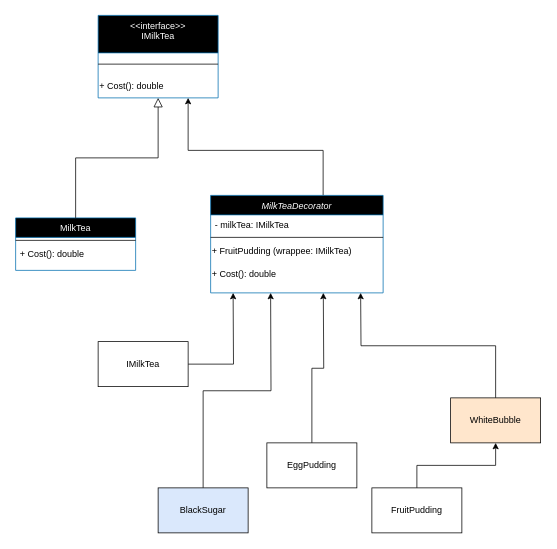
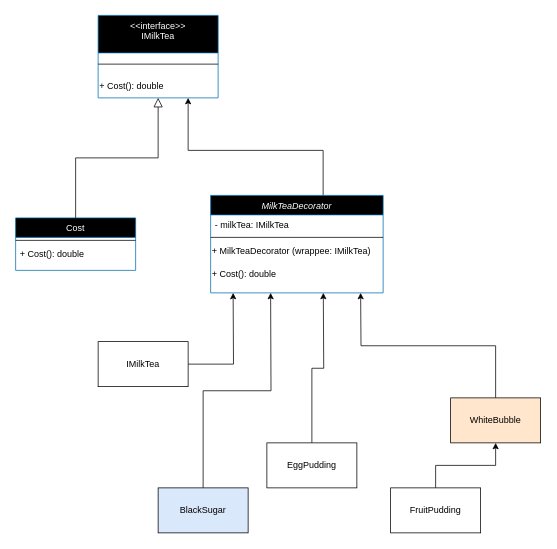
node "MilkTea": label "MilkTea" -> "Cost"
node "+ FruitPudding (wrappee: IMilkTea)": label "+ FruitPudding (wrappee: IMilkTea)" -> "+ MilkTeaDecorator (wrappee: IMilkTea)"
node "FruitPudding": moved (417, 510) -> (435, 510)
